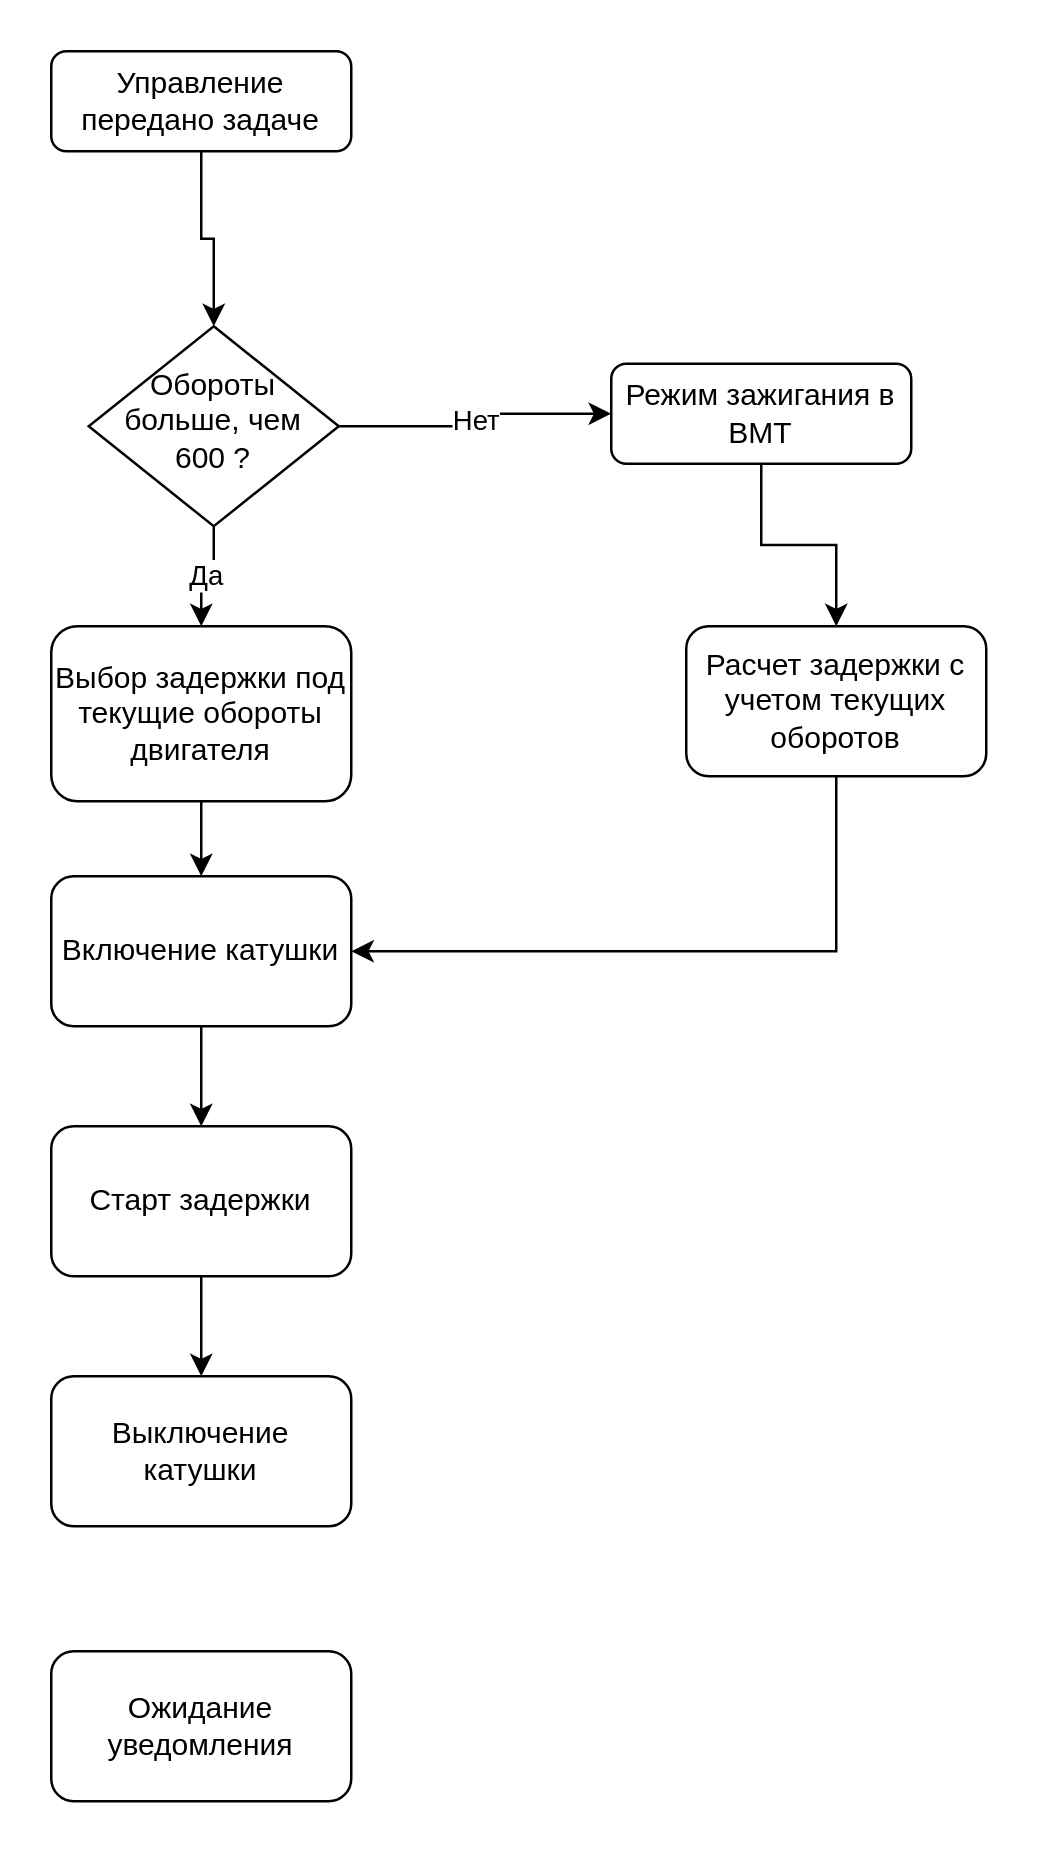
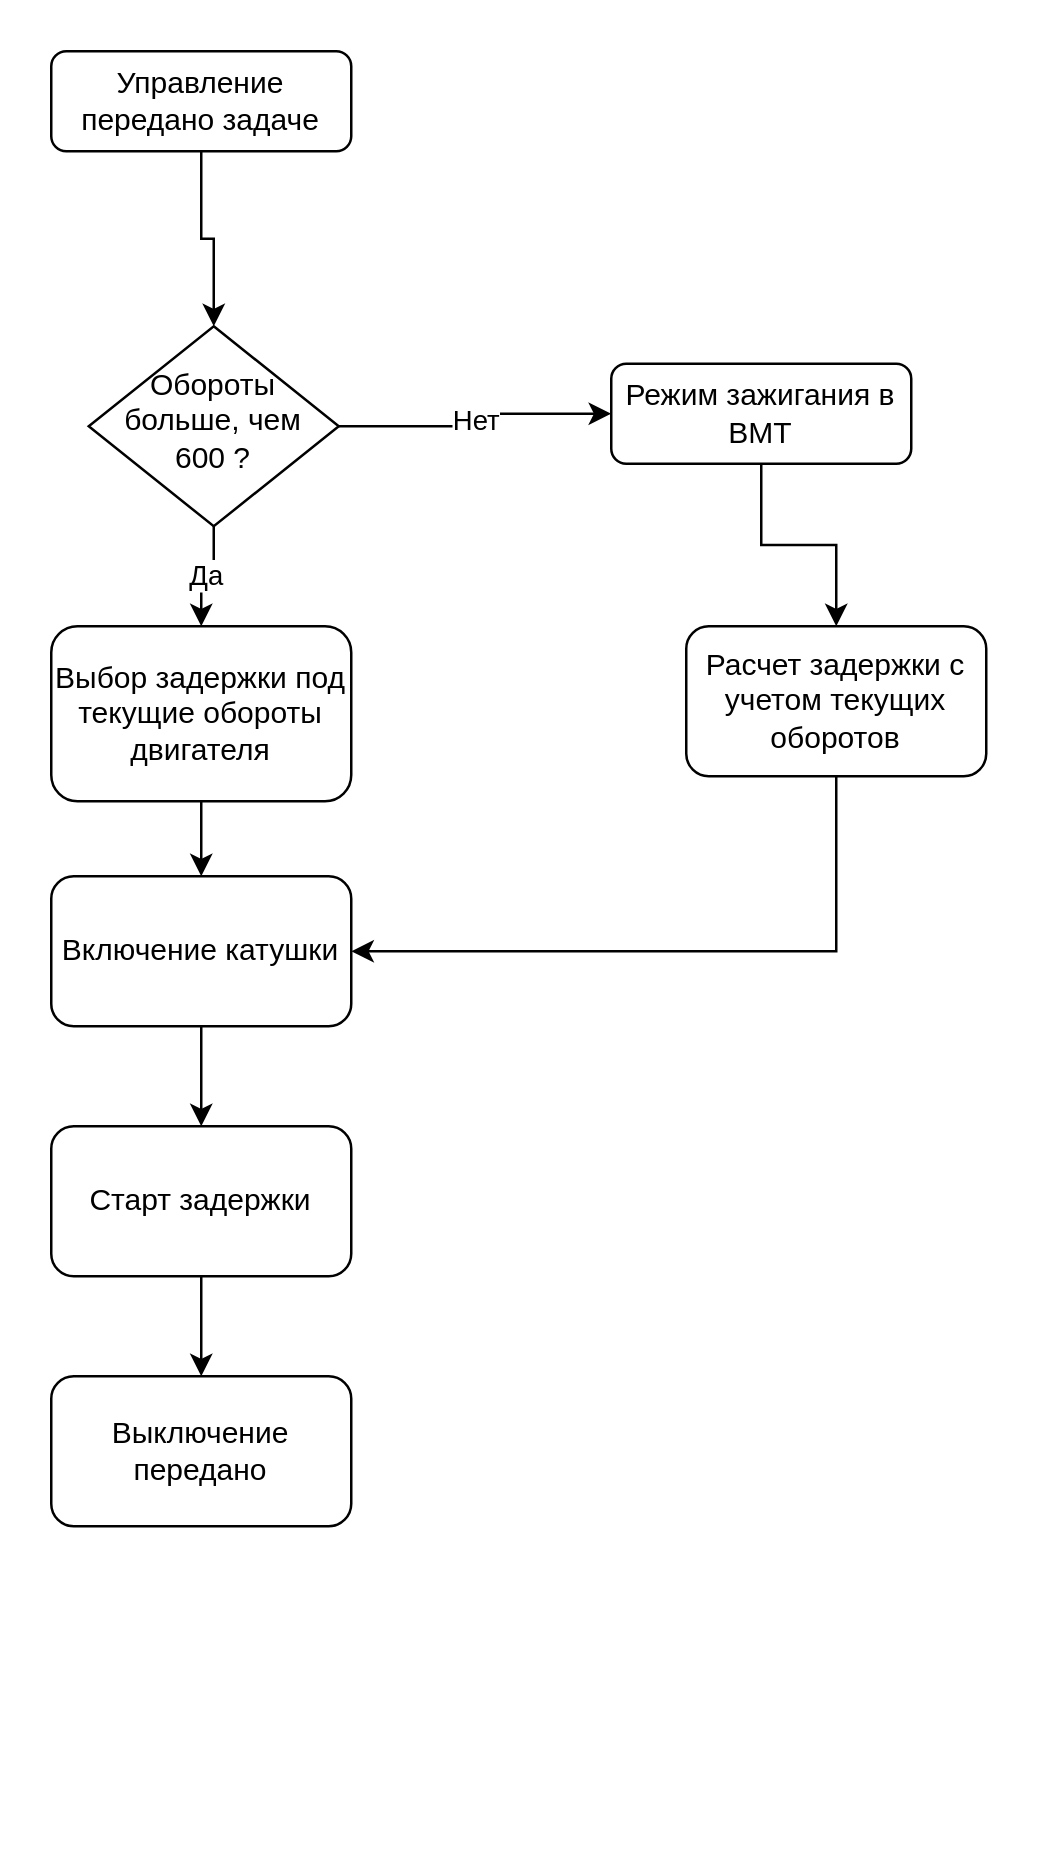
node "Выключение катушки": label "Выключение катушки" -> "Выключение передано"
node "Ожидание уведомления": removed
